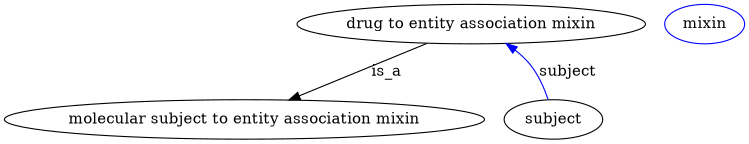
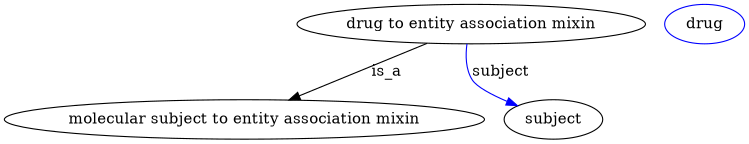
node "mixin": label "mixin" -> "drug"
edge "subject" -> "drug to entity association mixin": reversed
